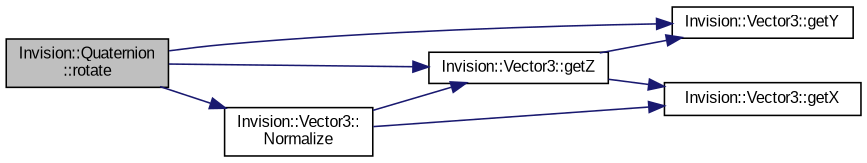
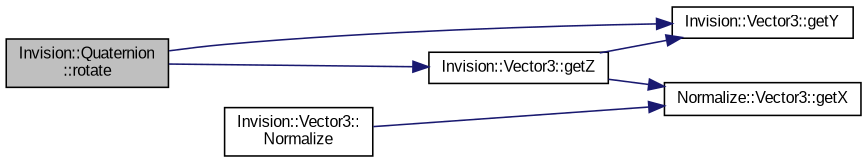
edge "Invision::Quaternion ::rotate" -> "Invision::Vector3:: Normalize": removed
edge "Invision::Vector3:: Normalize" -> "Invision::Vector3::getZ": removed
node "Invision::Vector3::getX": label "Invision::Vector3::getX" -> "Normalize::Vector3::getX"
